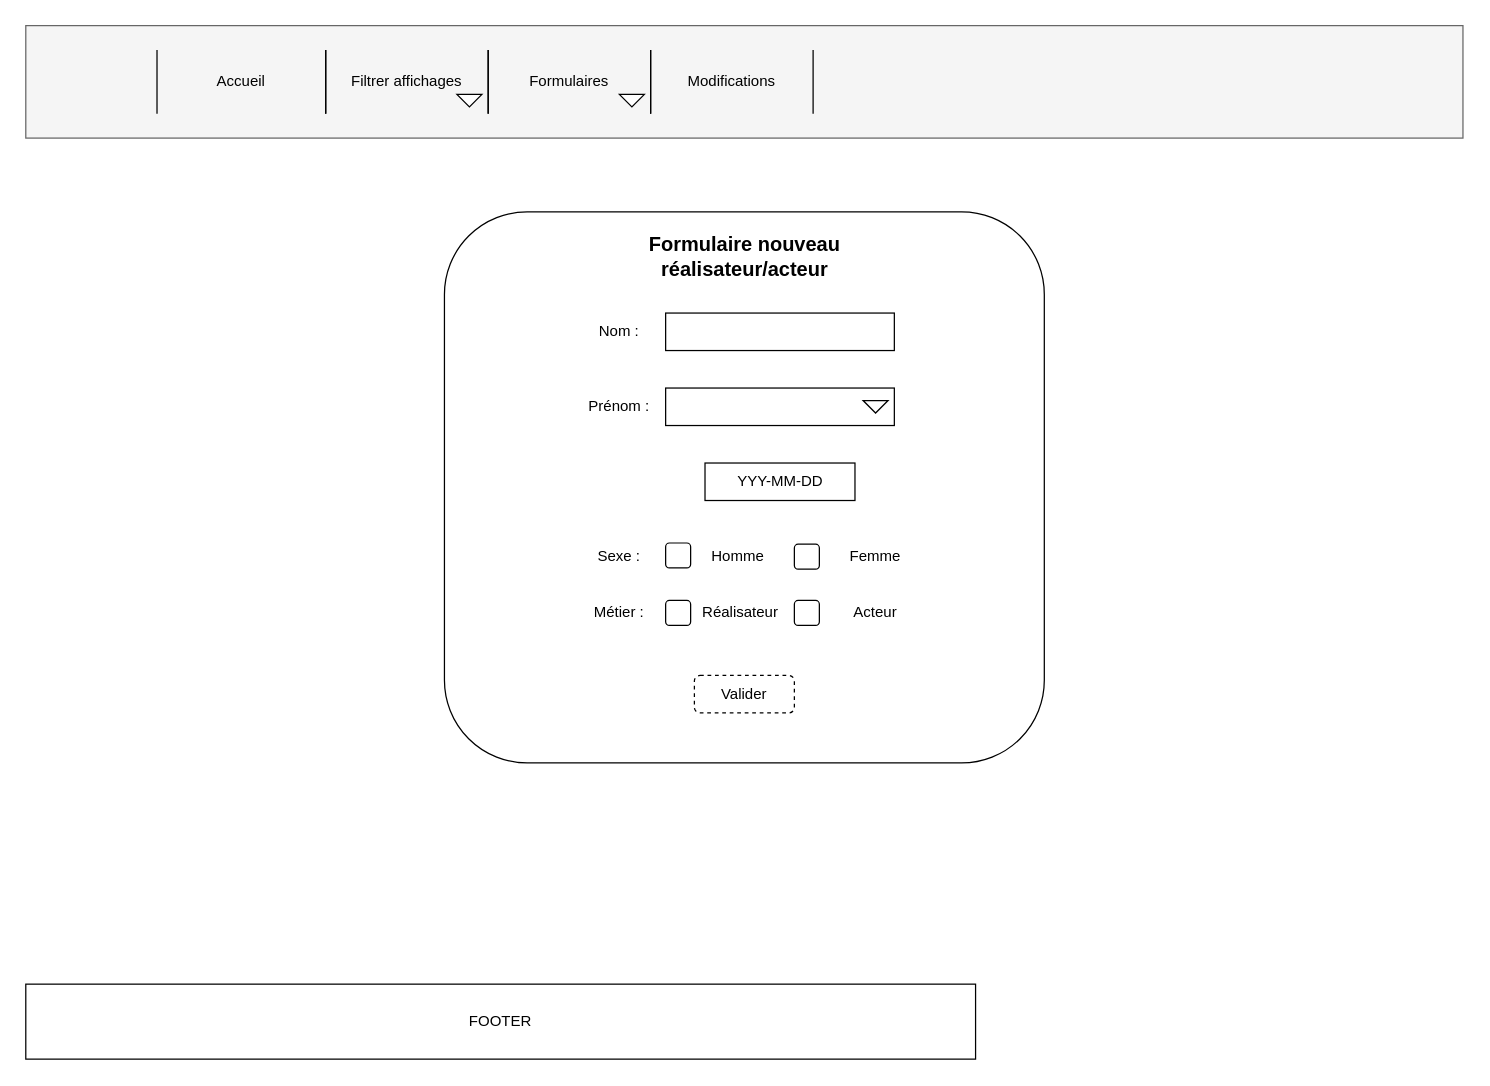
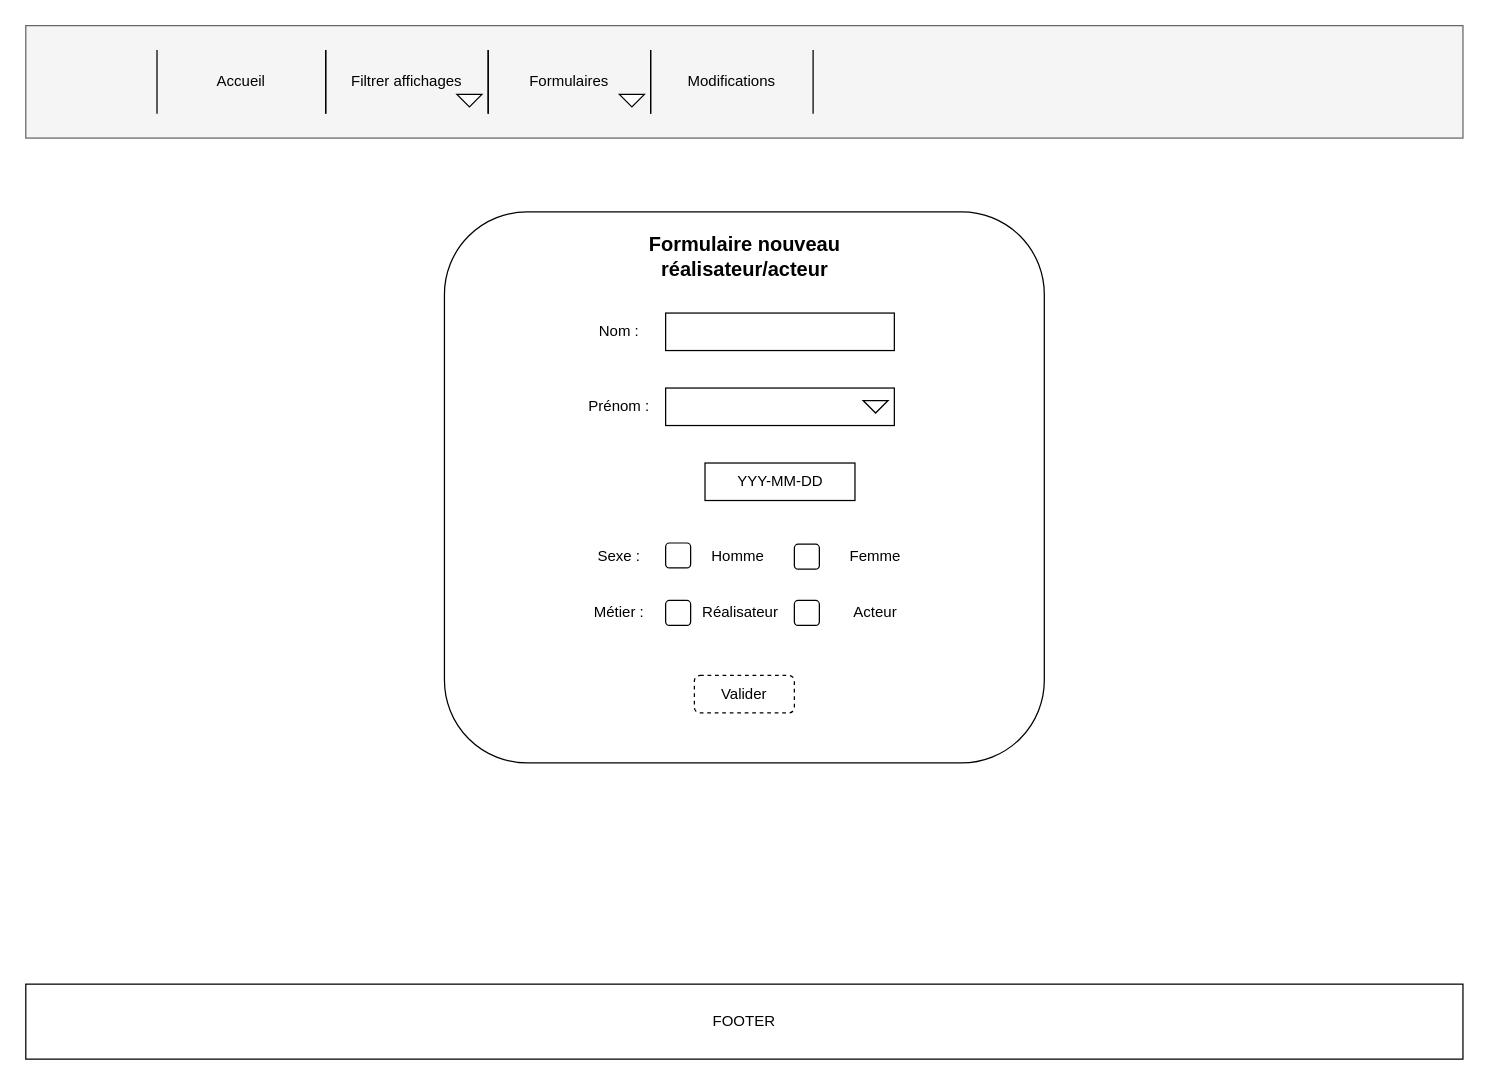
node "FOOTER": size 950x75 -> 1438x75
